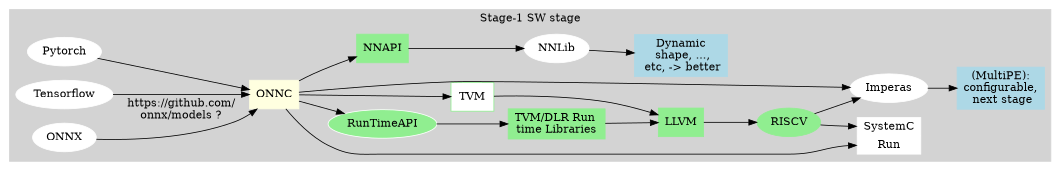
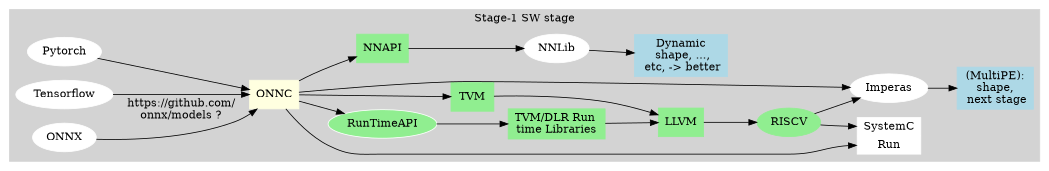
node "(MultiPE): configurable, next stage": label "(MultiPE): configurable, next stage" -> "(MultiPE): shape, next stage"
node "TVM": fillcolor white -> lightgreen
